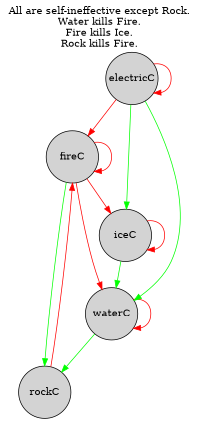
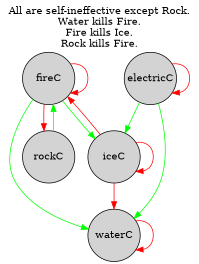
edge "electricC" -> "fireC": now "iceC" -> "fireC"
edge "fireC" -> "iceC": color red -> green
edge "fireC" -> "waterC": color red -> green
edge "fireC" -> "rockC": color green -> red
edge "iceC" -> "waterC": color green -> red
edge "rockC" -> "fireC": color red -> green
edge "waterC" -> "rockC": removed
